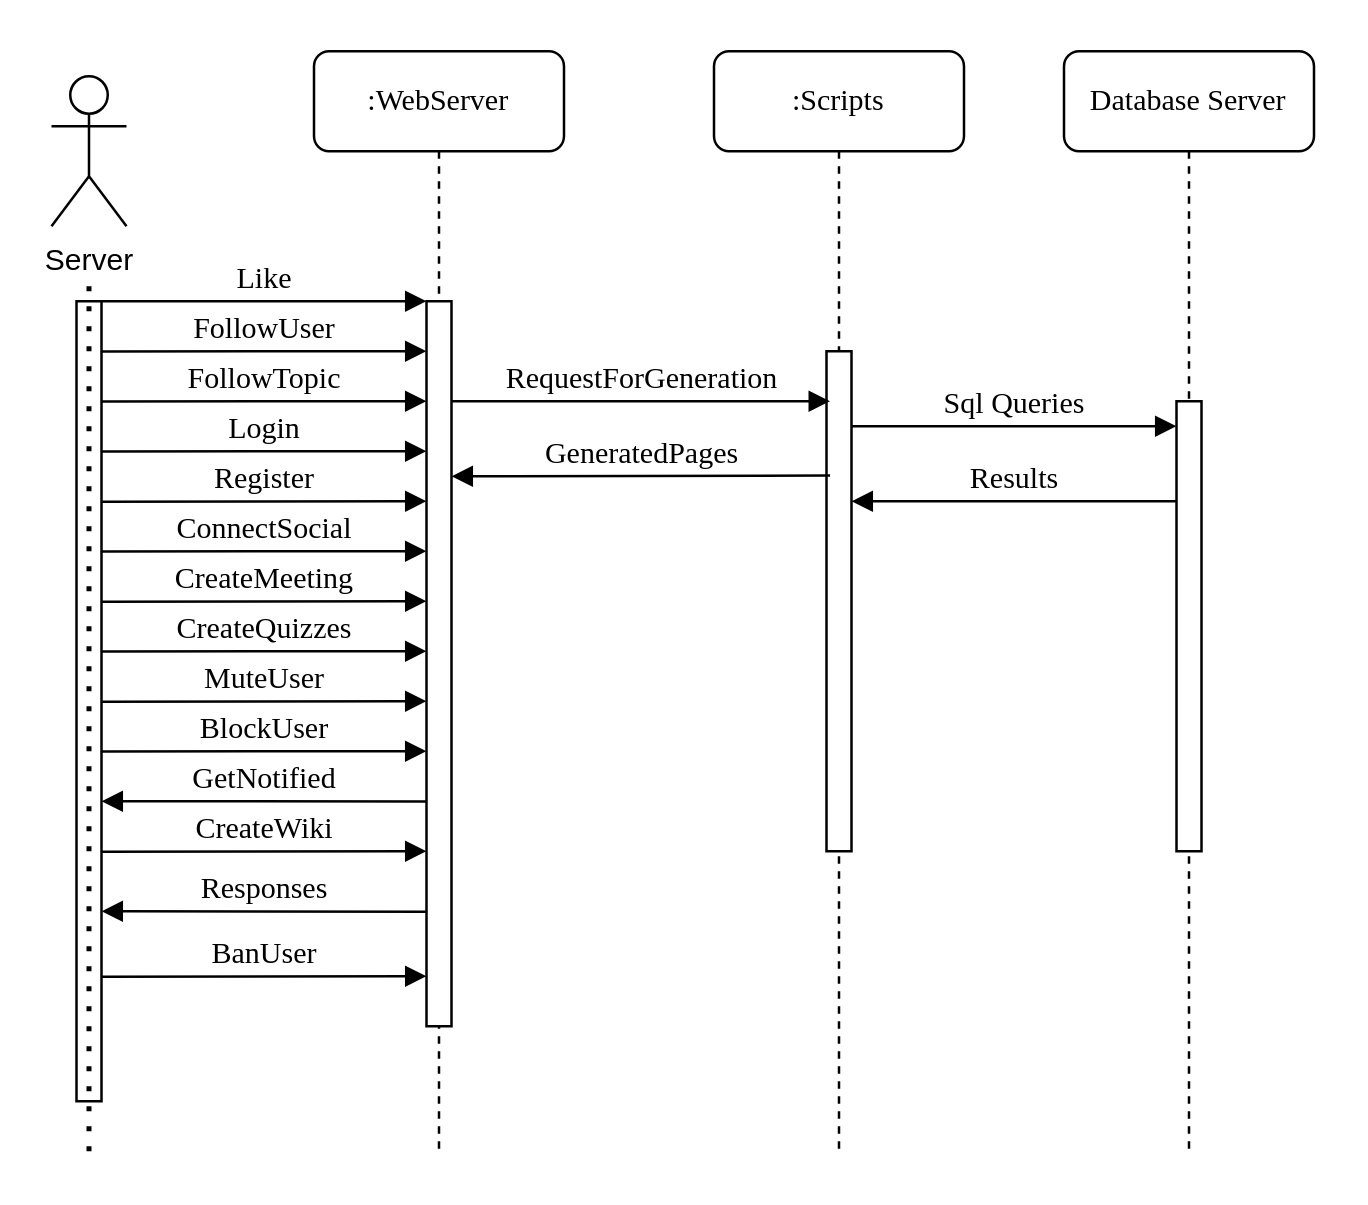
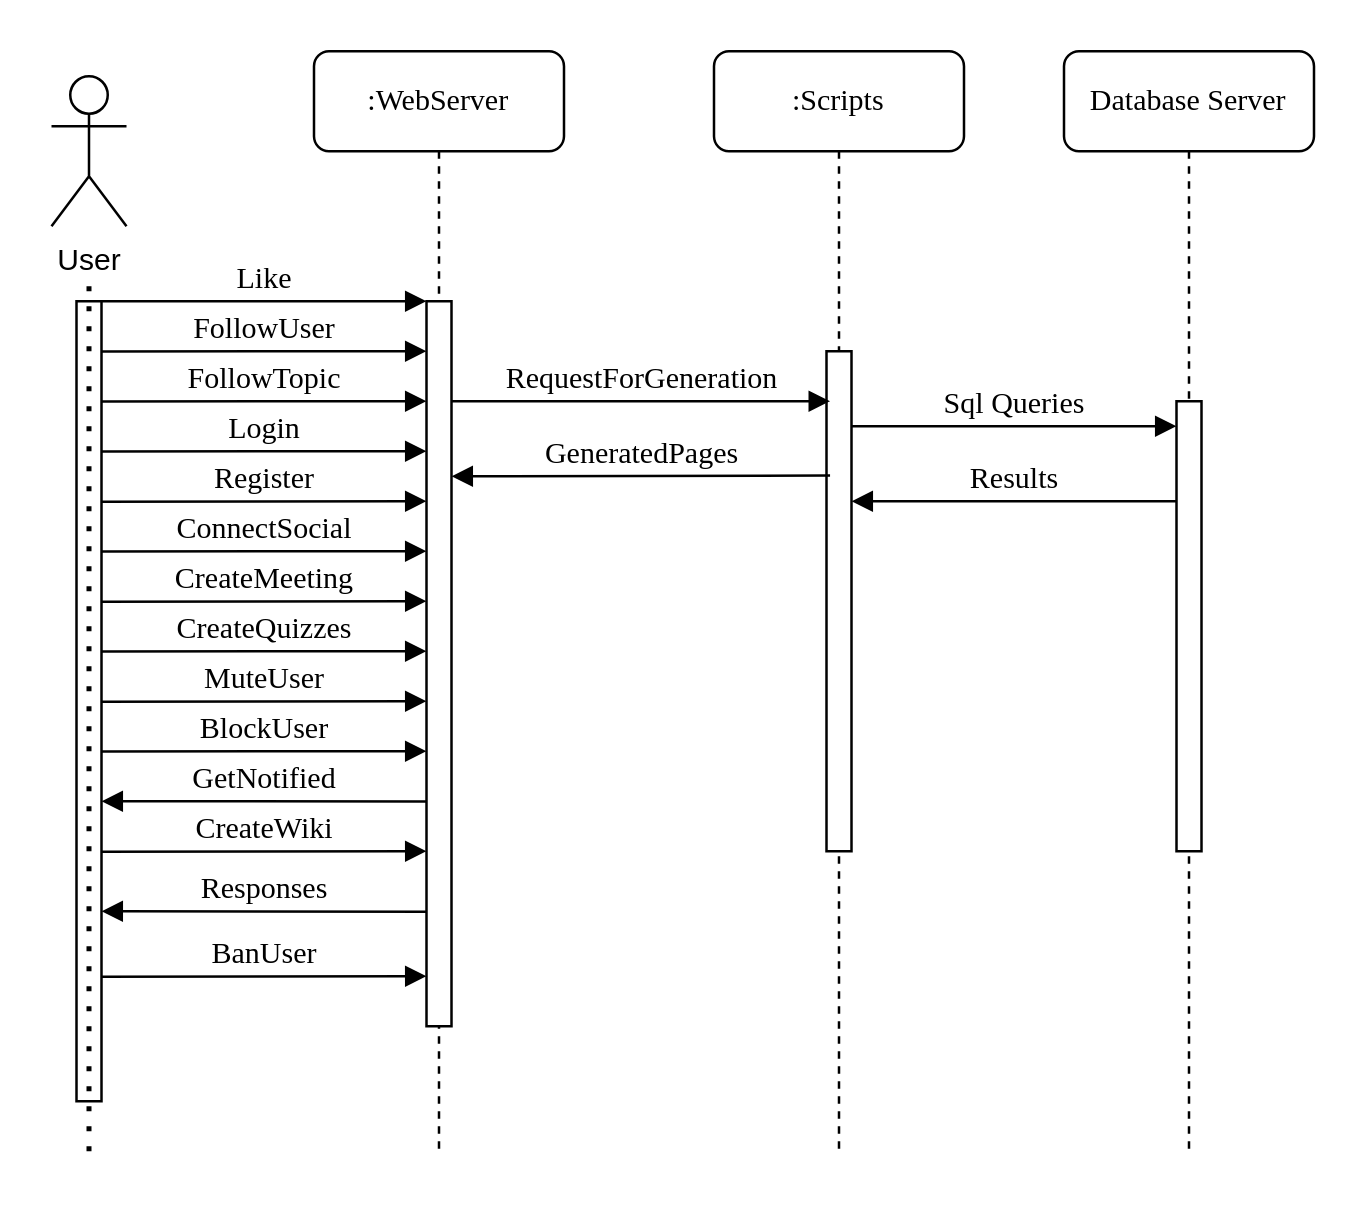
node "Server": label "Server" -> "User"
